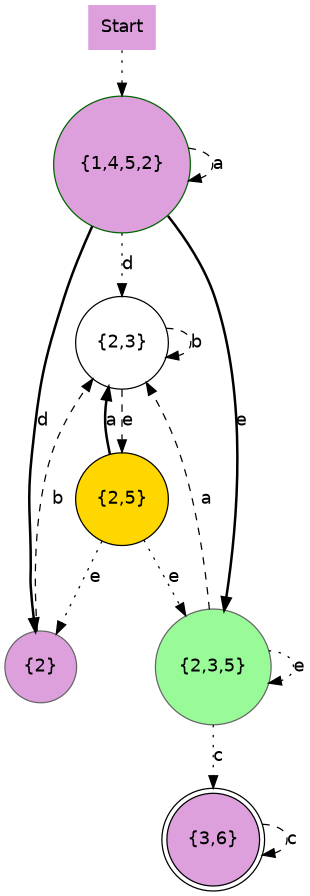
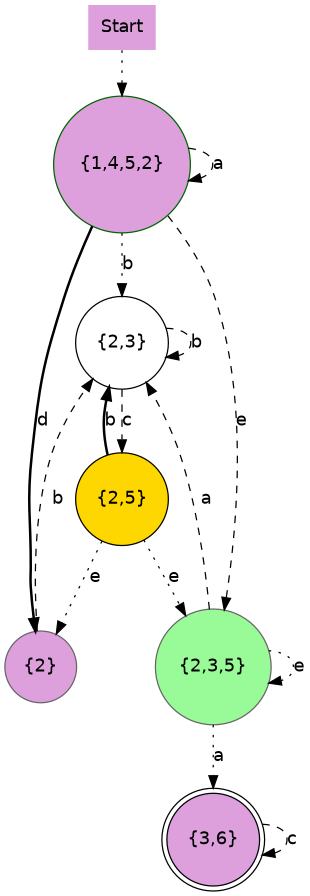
edge "{1,4,5,2}" -> "{2,3}": label "d" -> "b"
edge "{1,4,5,2}" -> "{2,3,5}": style bold -> dashed
edge "{2,5}" -> "{2,3}": label "a" -> "b"
edge "{2,3}" -> "{2,5}": label "e" -> "c"
edge "{2,3,5}" -> "{3,6}": label "c" -> "a"
